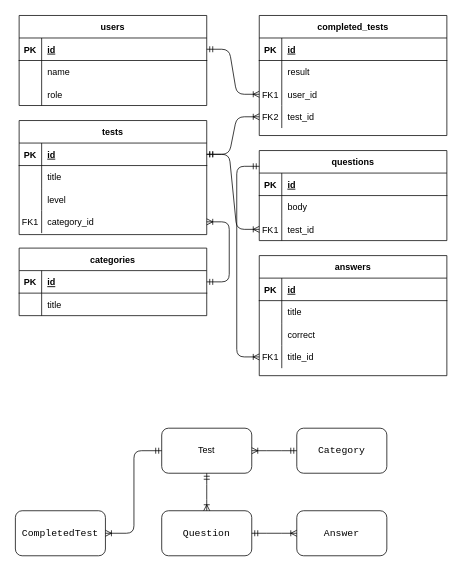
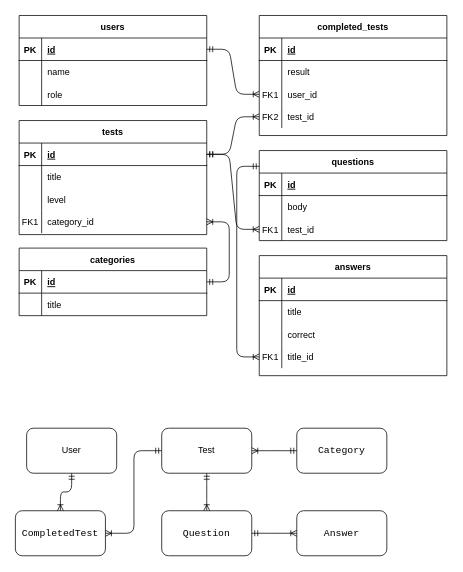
node "User": added
edge "User" -- "CompletedTest": added
